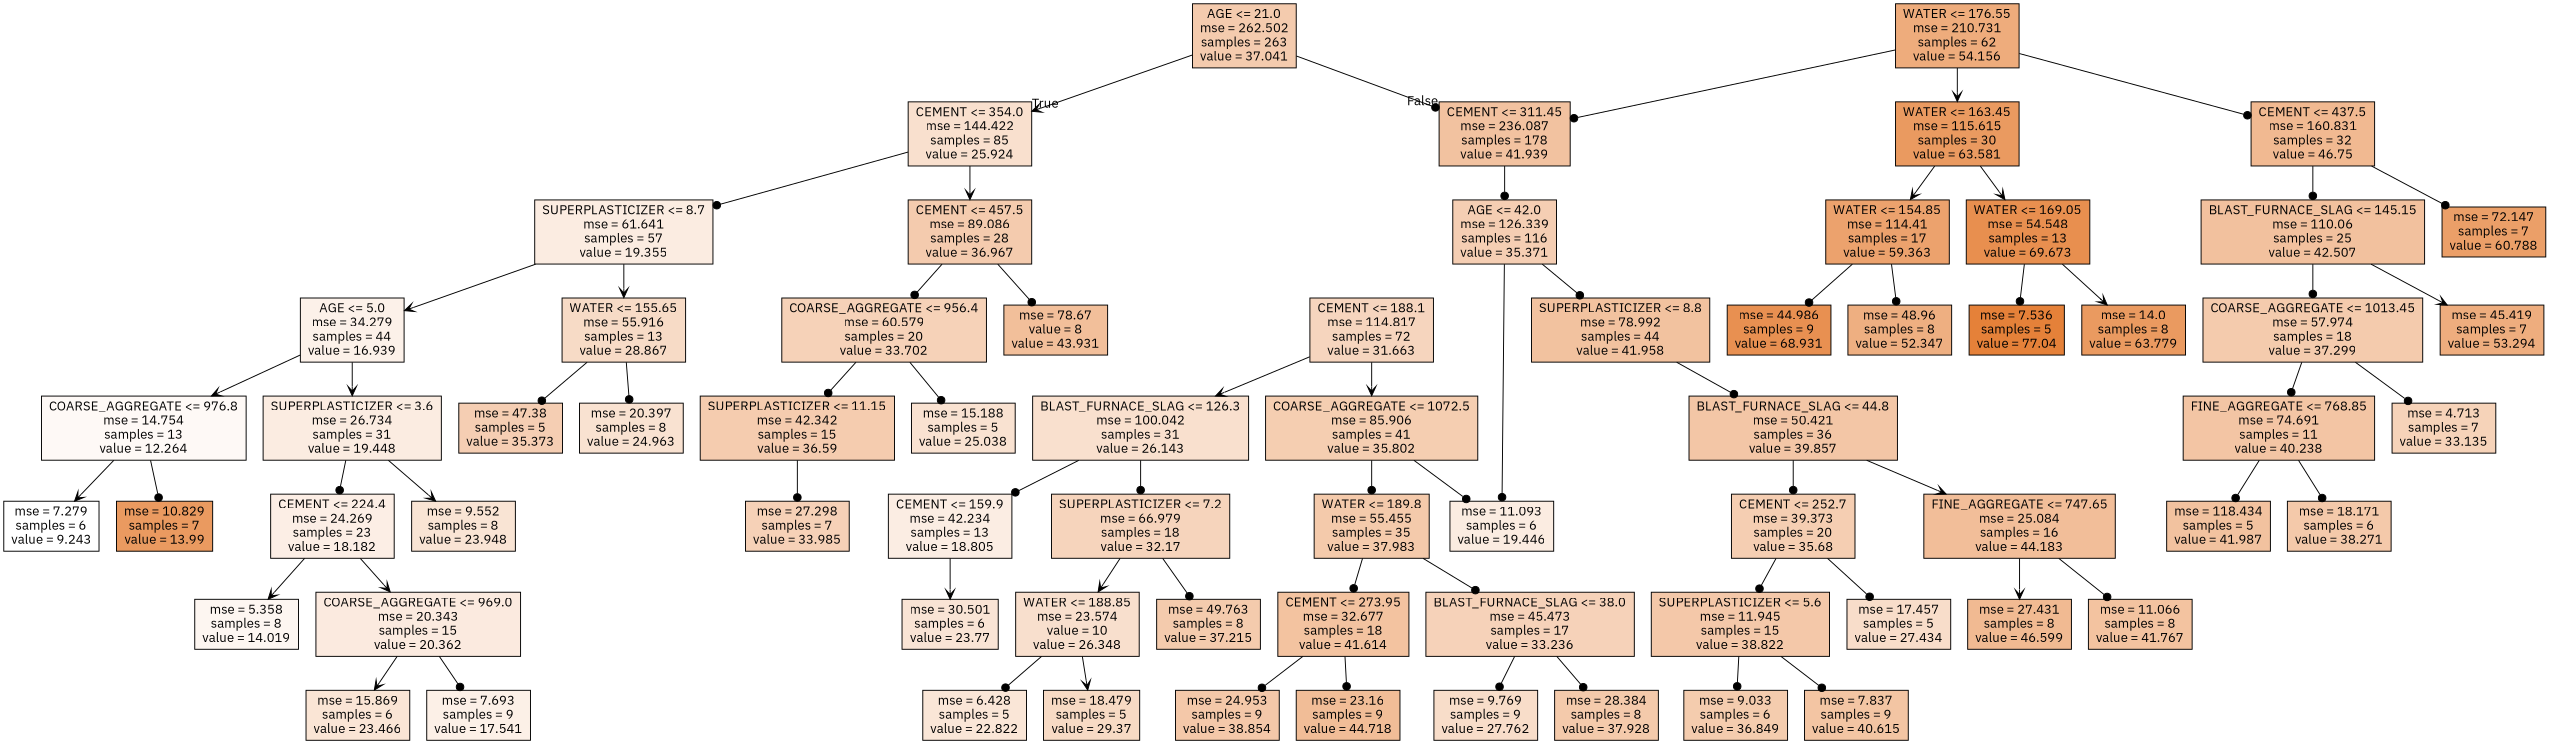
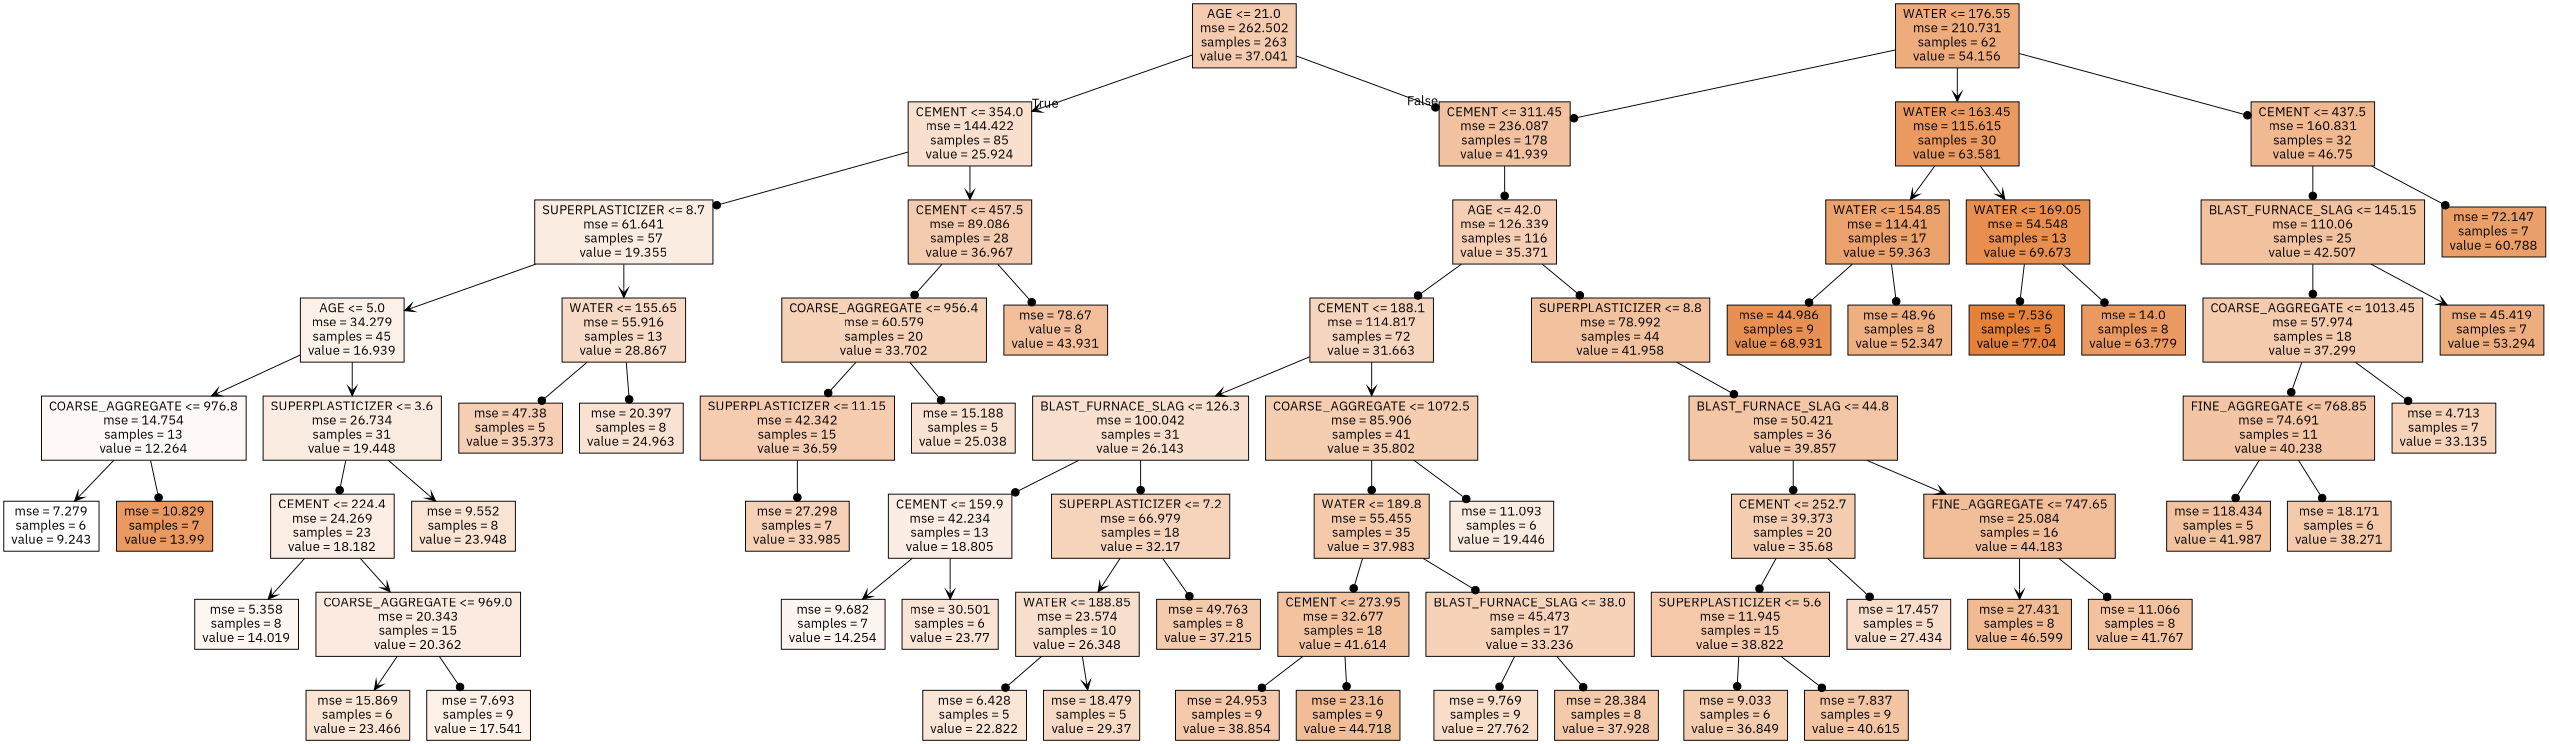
edge "WATER <= 169.05 mse = 54.548 samples = 13 value = 69.673" -> "mse = 14.0 samples = 8 value = 63.779": arrowhead vee -> dot
node "AGE <= 5.0 mse = 34.279 samples = 44 value = 16.939": label "AGE <= 5.0 mse = 34.279 samples = 44 value = 16.939" -> "AGE <= 5.0 mse = 34.279 samples = 45 value = 16.939"
edge "AGE <= 42.0 mse = 126.339 samples = 116 value = 35.371" -> "mse = 11.093 samples = 6 value = 19.446": now "AGE <= 42.0 mse = 126.339 samples = 116 value = 35.371" -> "CEMENT <= 188.1 mse = 114.817 samples = 72 value = 31.663"
node "mse = 9.682 samples = 7 value = 14.254": added
node "WATER <= 188.85 mse = 23.574 value = 10 value = 26.348": label "WATER <= 188.85 mse = 23.574 value = 10 value = 26.348" -> "WATER <= 188.85 mse = 23.574 samples = 10 value = 26.348"
